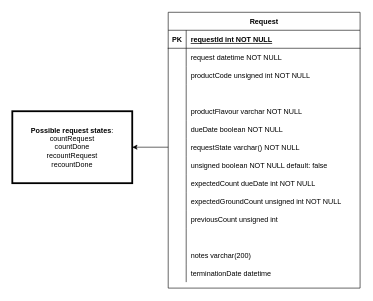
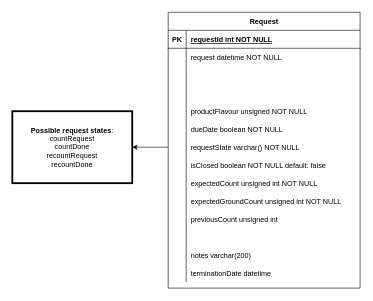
node "productCode unsigned int NOT NULL": removed
node "productFlavour varchar NOT NULL": label "productFlavour varchar NOT NULL" -> "productFlavour unsigned NOT NULL"
node "unsigned boolean NOT NULL default: false": label "unsigned boolean NOT NULL default: false" -> "isClosed boolean NOT NULL default: false"
node "expectedCount dueDate int NOT NULL": label "expectedCount dueDate int NOT NULL" -> "expectedCount unsigned int NOT NULL"
